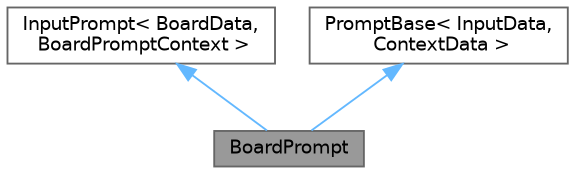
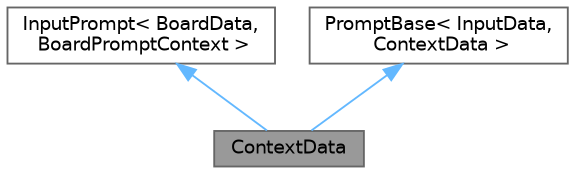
node "BoardPrompt": label "BoardPrompt" -> "ContextData"
